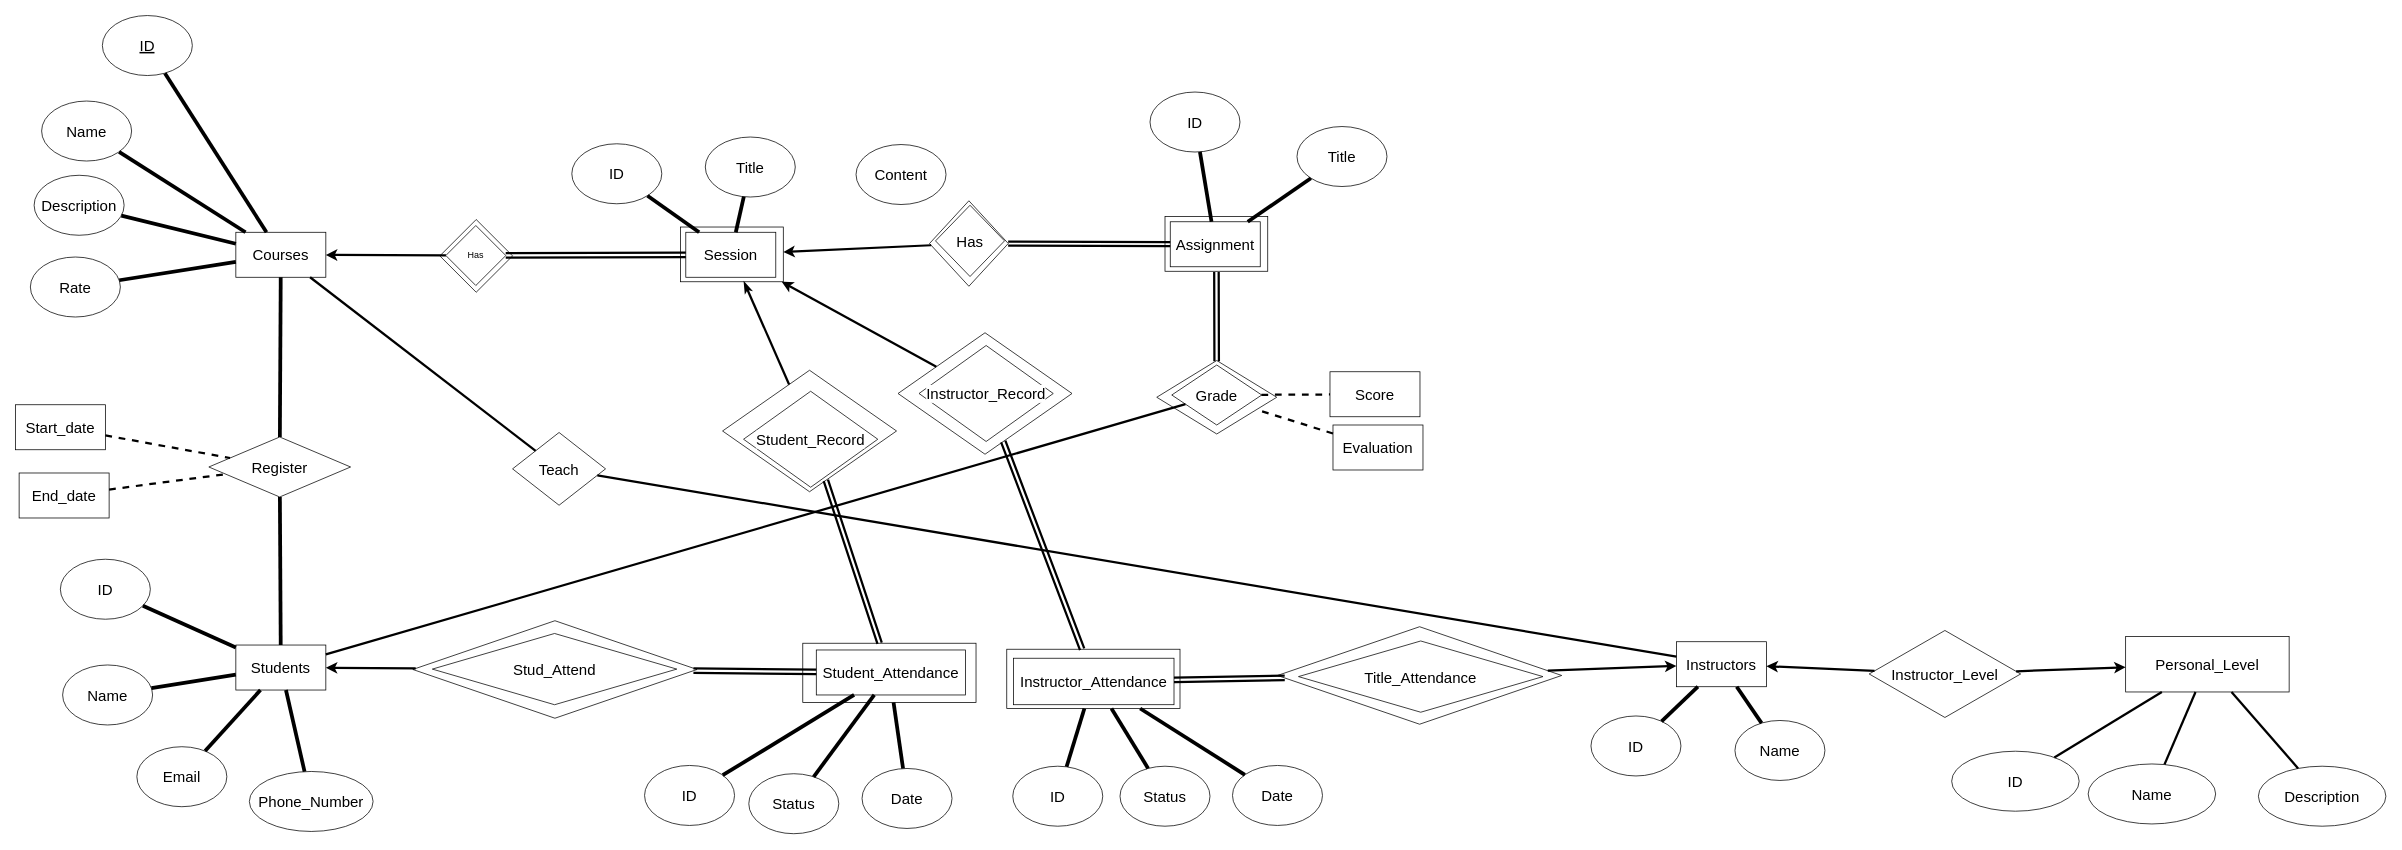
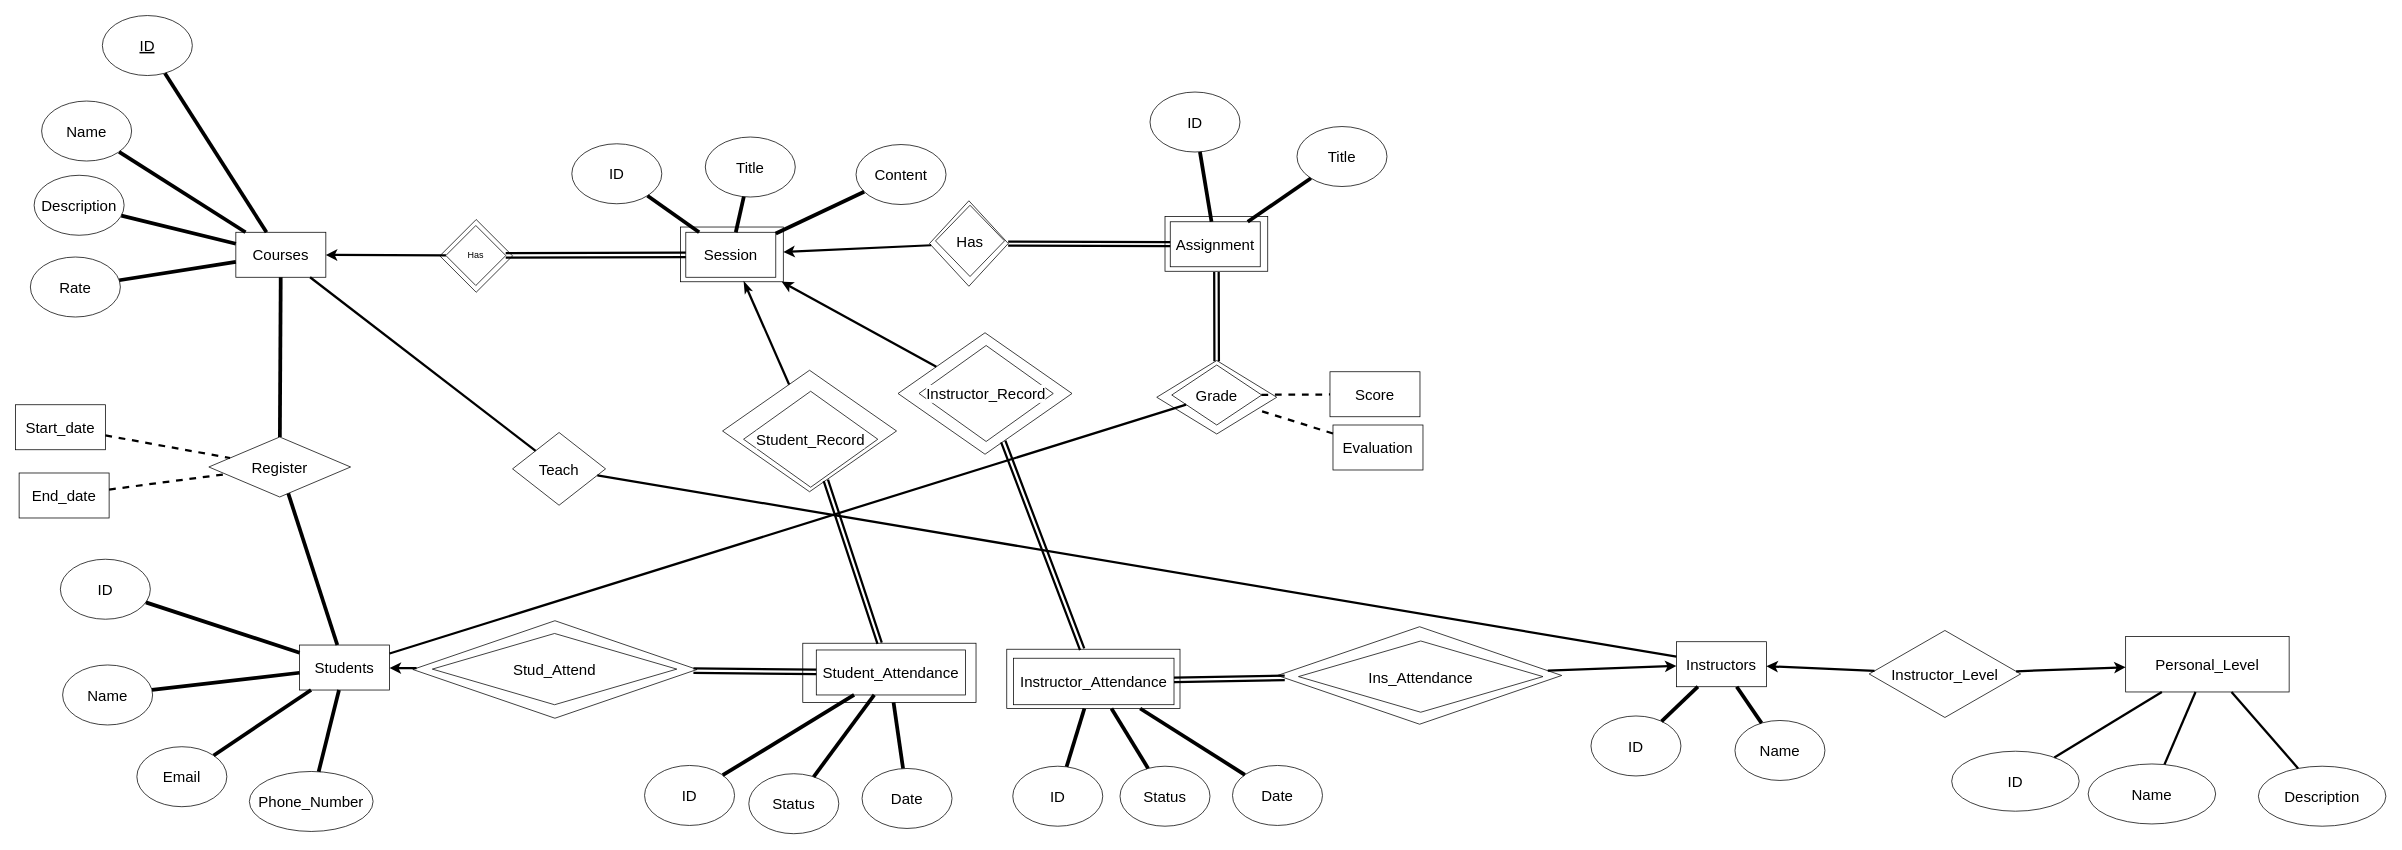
edge "Content" -- "Session": added
node "Students": moved (281, 667) -> (345, 667)
node "Title_Attendance": label "Title_Attendance" -> "Ins_Attendance"
